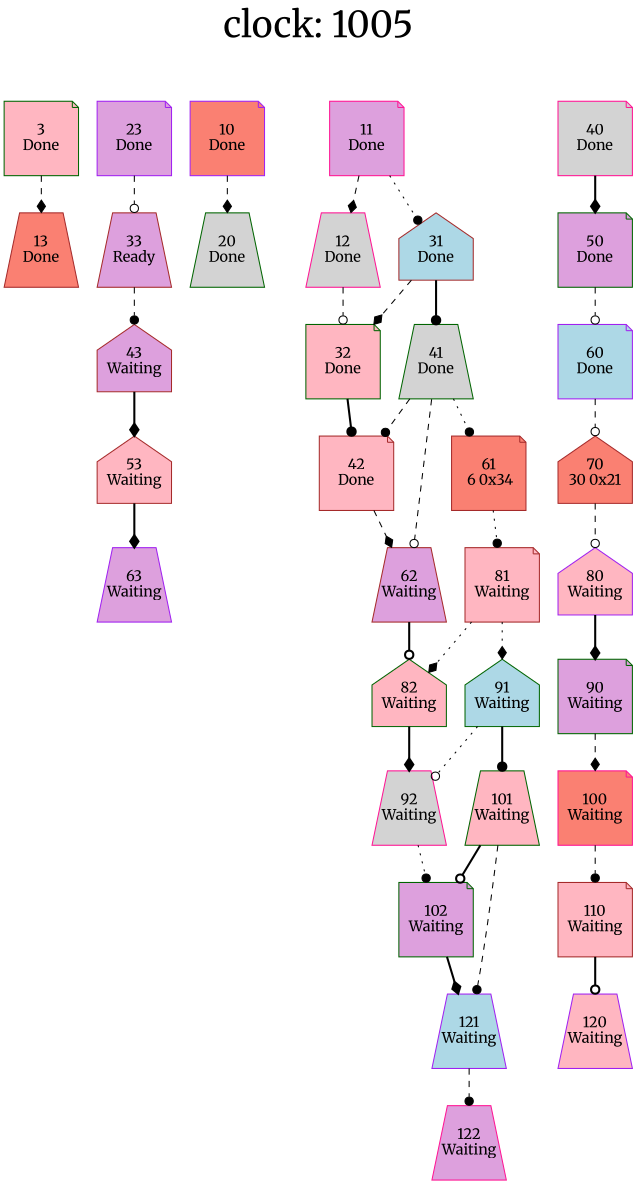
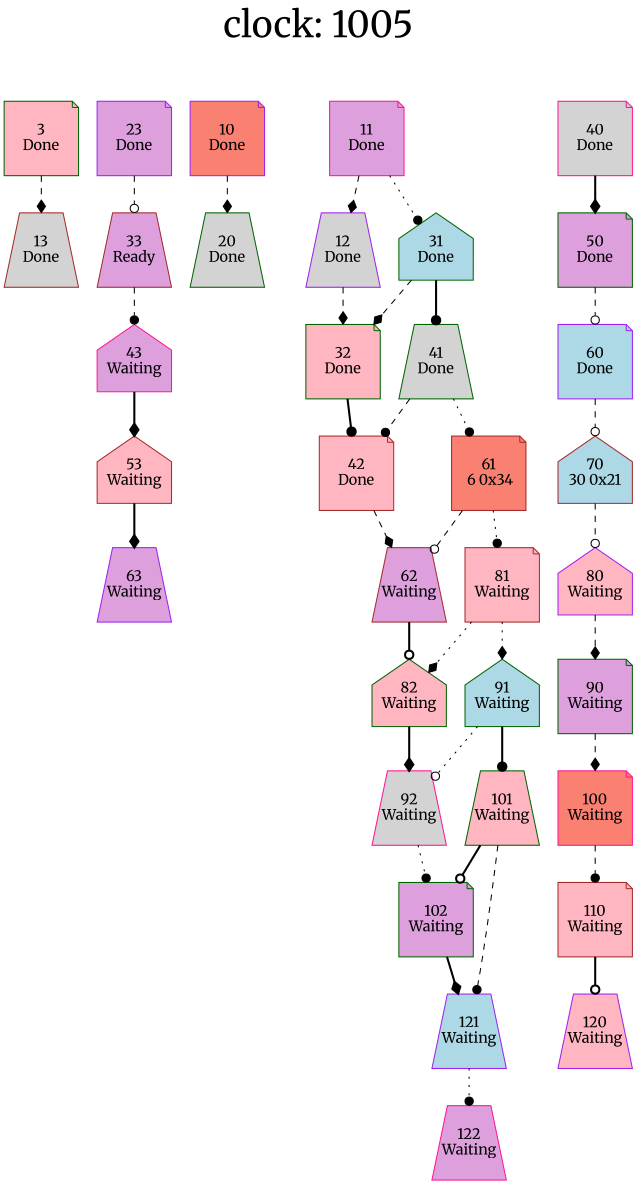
node "13 Done": fillcolor salmon -> lightgrey
node "12 Done": color deeppink -> purple
node "31 Done": color brown -> darkgreen
edge "12 Done" -> "32 Done": arrowhead odot -> diamond
node "43 Waiting": color brown -> deeppink
edge "41 Done" -> "62 Waiting": now "61 6 0x34" -> "62 Waiting"
node "70 30 0x21": fillcolor salmon -> lightblue
edge "80 Waiting" -> "90 Waiting": style bold -> dashed
edge "121 Waiting" -> "122 Waiting": style dashed -> dotted
